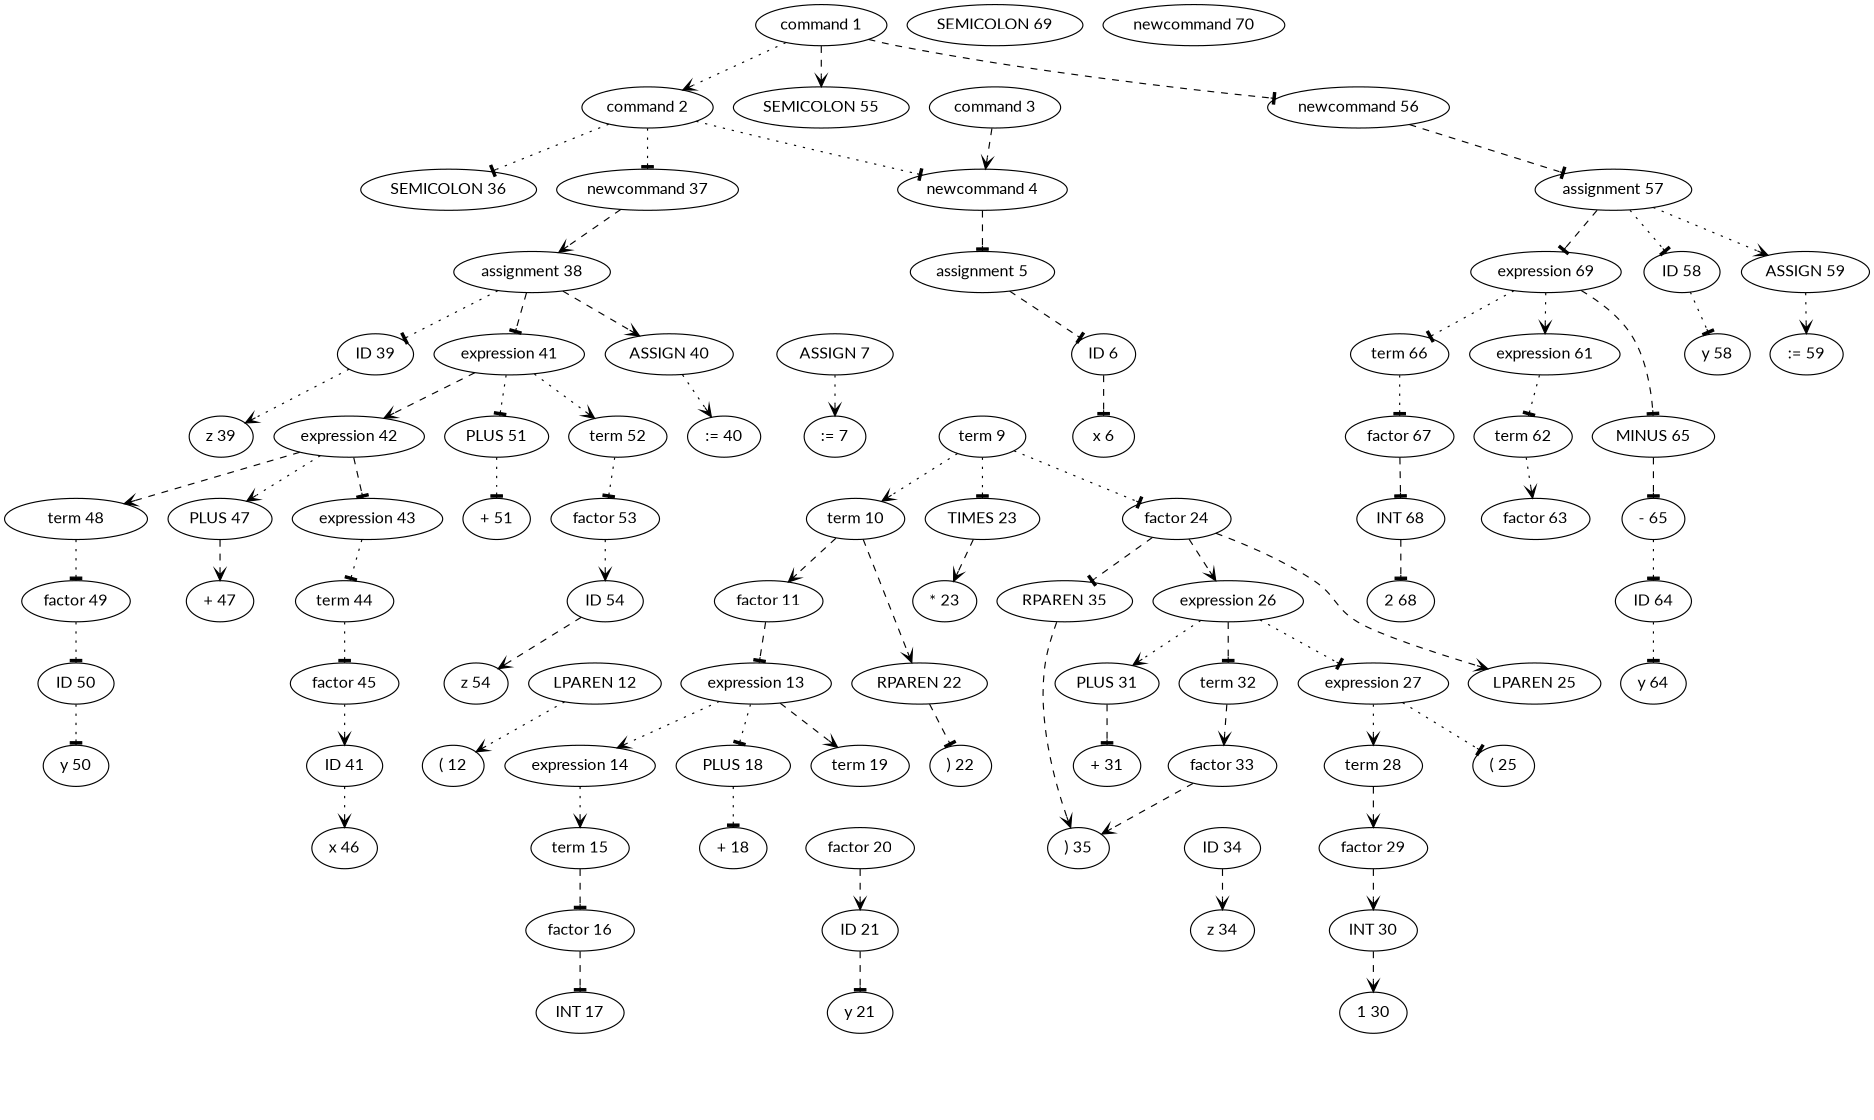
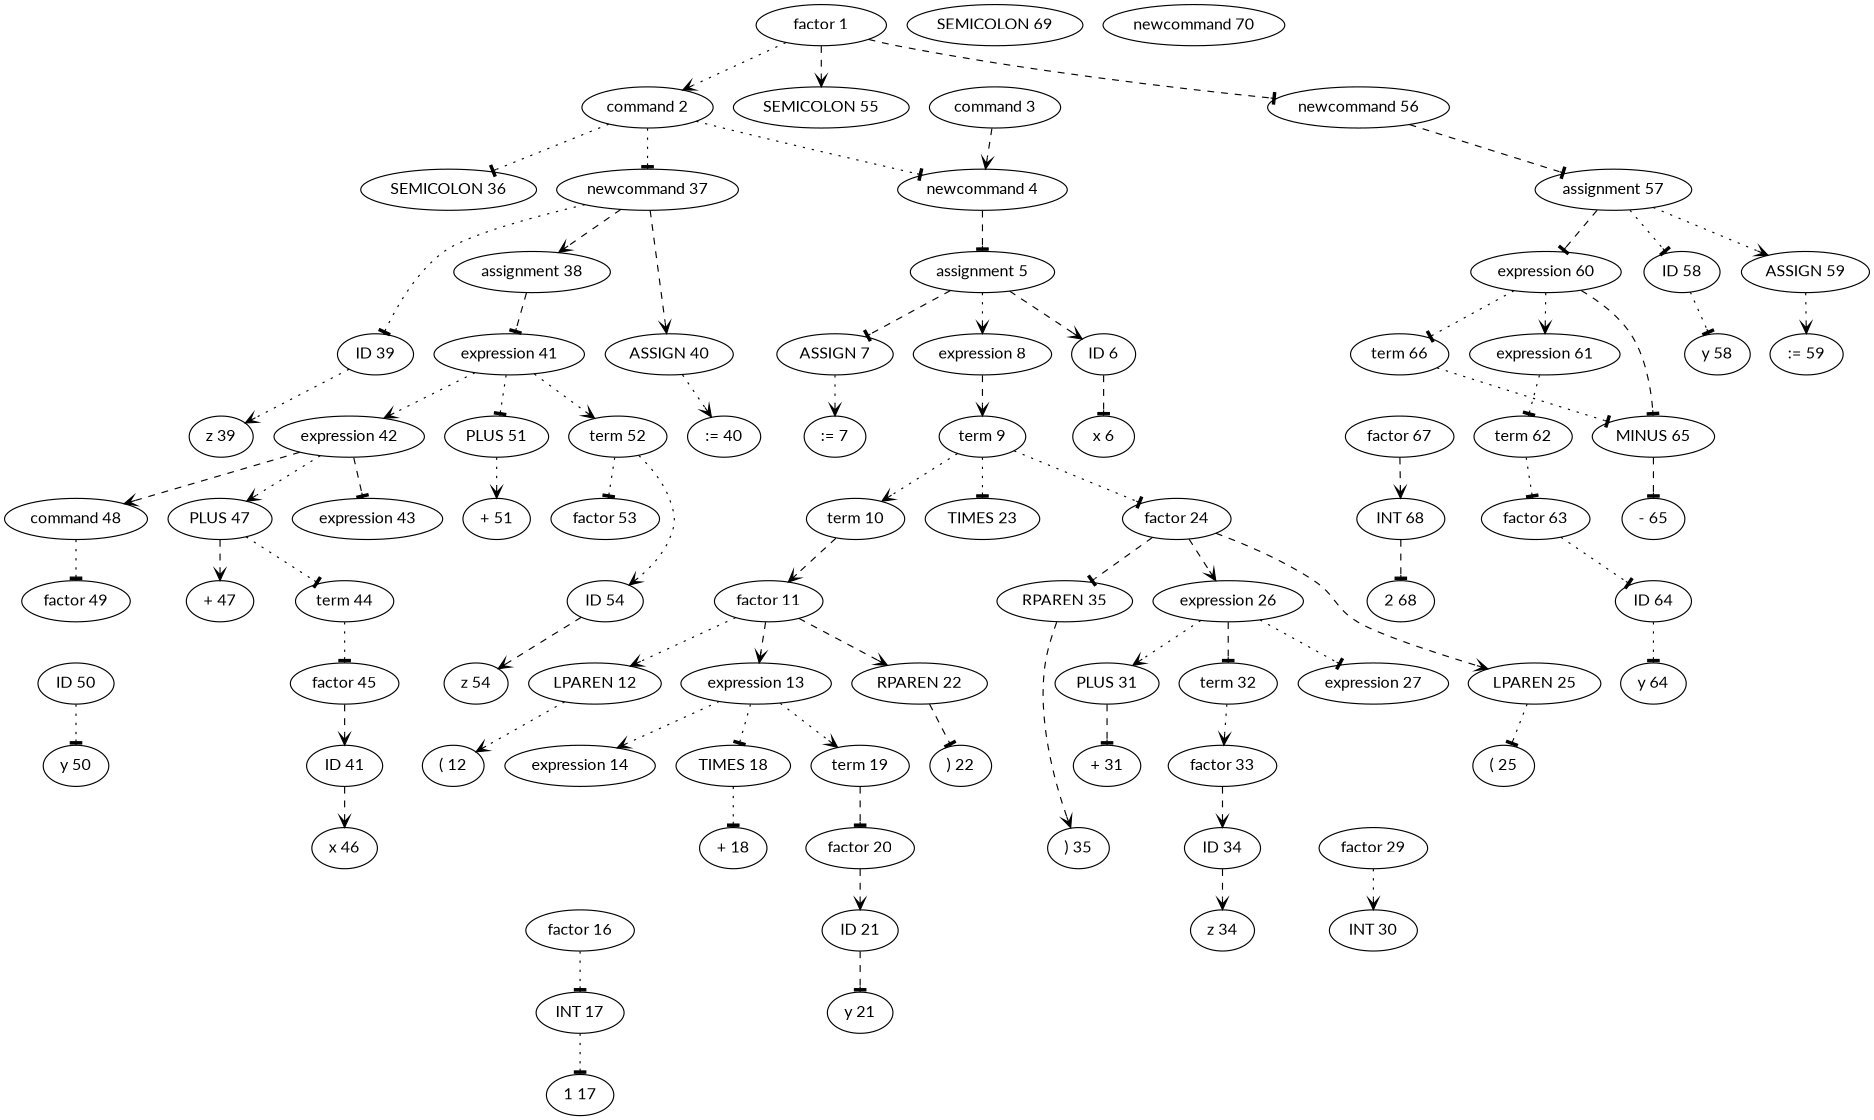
node "command 1": label "command 1" -> "factor 1"
node "expression 69": label "expression 69" -> "expression 60"
edge "assignment 38" -> "ASSIGN 40": now "newcommand 37" -> "ASSIGN 40"
edge "assignment 5" -> "ASSIGN 7": added
edge "assignment 5" -> "ID 6": arrowhead tee -> vee
edge "assignment 38" -> "ID 39": now "newcommand 37" -> "ID 39"
node "expression 8": added
edge "expression 41" -> "expression 42": style dashed -> dotted
edge "term 66" -> "factor 67": now "term 66" -> "MINUS 65"
edge "PLUS 51" -> "+ 51": arrowhead tee -> vee
edge "term 62" -> "factor 63": arrowhead vee -> tee
edge "factor 67" -> "INT 68": arrowhead tee -> vee
node "term 48": label "term 48" -> "command 48"
edge "factor 53" -> "ID 54": now "term 52" -> "ID 54"
edge "expression 43" -> "term 44": now "PLUS 47" -> "term 44"
edge "- 65" -> "ID 64": now "factor 63" -> "ID 64"
edge "term 10" -> "RPAREN 22": now "factor 11" -> "RPAREN 22"
node "* 23": removed
edge "factor 11" -> "LPAREN 12": added
edge "factor 49" -> "ID 50": removed
edge "factor 11" -> "expression 13": arrowhead tee -> vee
edge "factor 45" -> "ID 41": style dotted -> dashed
edge "term 32" -> "factor 33": style dashed -> dotted
edge "expression 13" -> "term 19": style dashed -> dotted
edge "expression 27" -> "( 25": now "LPAREN 25" -> "( 25"
node "PLUS 18": label "PLUS 18" -> "TIMES 18"
node "term 28": removed
edge "ID 41" -> "x 46": style dotted -> dashed
edge "term 19" -> "factor 20": added
edge "factor 33" -> ") 35": now "factor 33" -> "ID 34"
node "term 15": removed
edge "factor 29" -> "INT 30": style dashed -> dotted
edge "factor 16" -> "INT 17": style dashed -> dotted
node "1 30": removed
node "1 17": added
